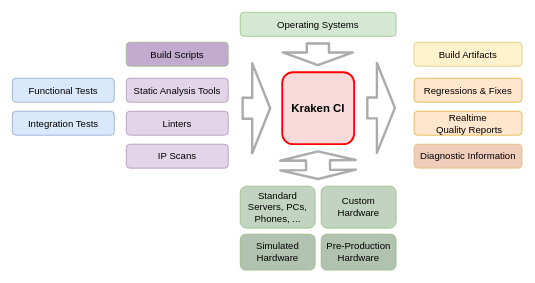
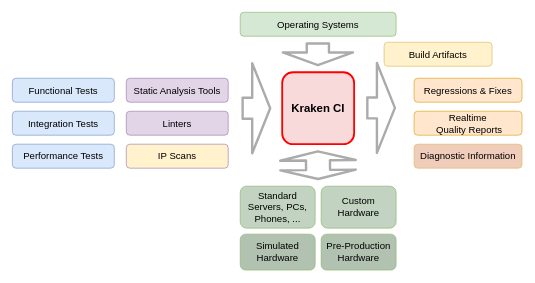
node "Build Scripts": removed
node "Build Artifacts": moved (468, 54) -> (438, 54)
node "Performance Tests": added
node "IP Scans": fillcolor #e1d5e7 -> #fff2cc
